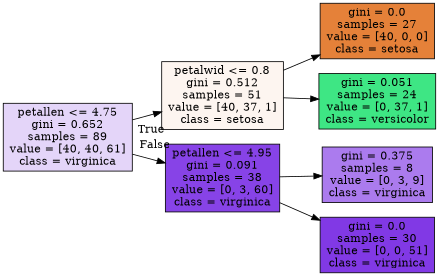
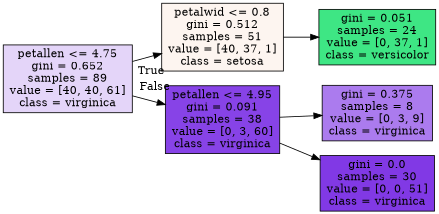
node "gini = 0.0 samples = 27 value = [40, 0, 0] class = setosa": removed
